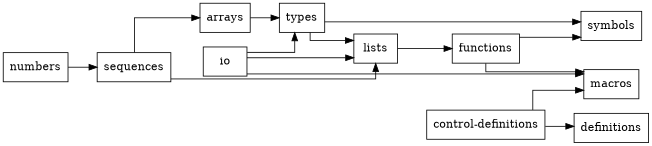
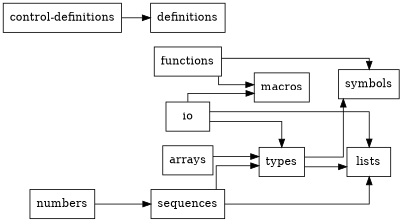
edge "sequences" -> "arrays": now "sequences" -> "types"
edge "lists" -> "functions": removed
edge "control-definitions" -> "macros": removed
